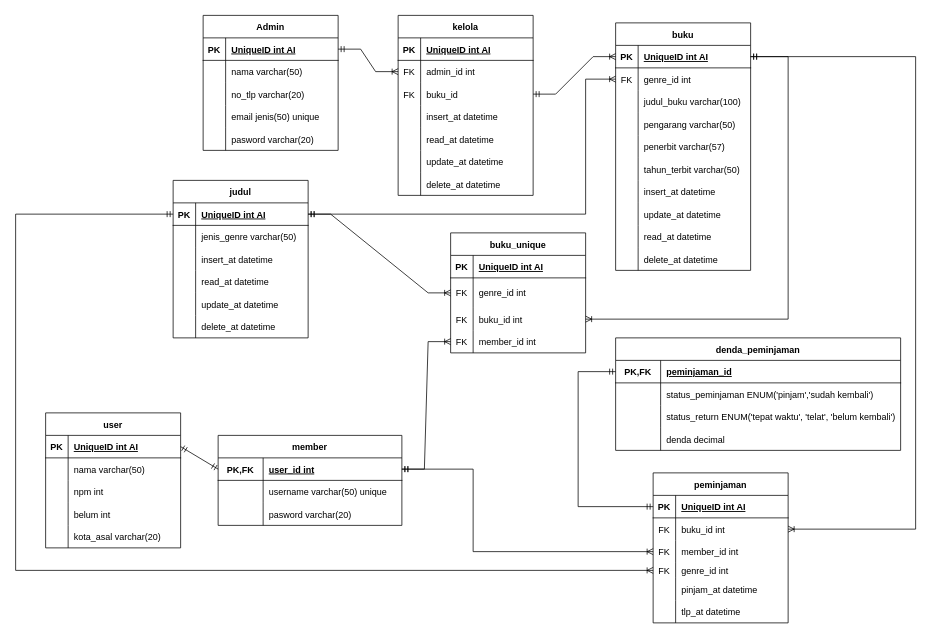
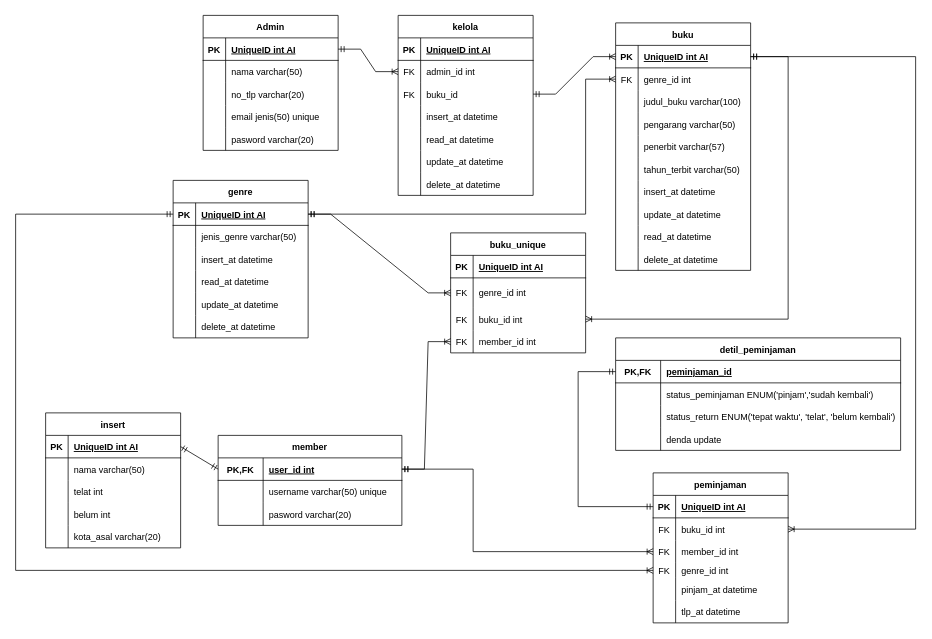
node "judul": label "judul" -> "genre"
node "denda_peminjaman": label "denda_peminjaman" -> "detil_peminjaman"
node "user": label "user" -> "insert"
node "denda decimal": label "denda decimal" -> "denda update"
node "npm int": label "npm int" -> "telat int"
